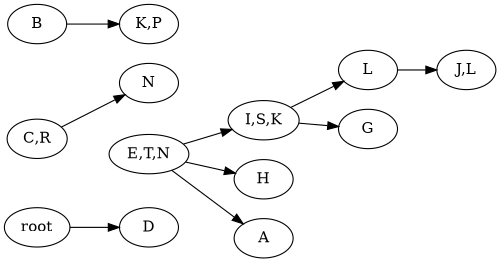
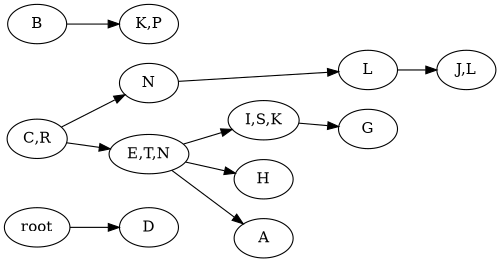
edge "I,S,K" -> "L": now "N" -> "L"
edge "C,R" -> "E,T,N": added
